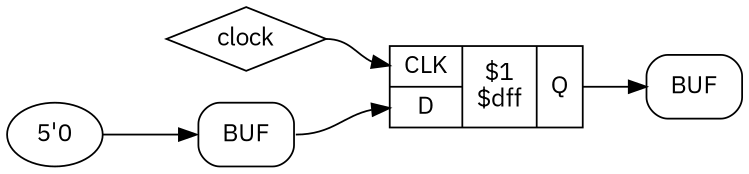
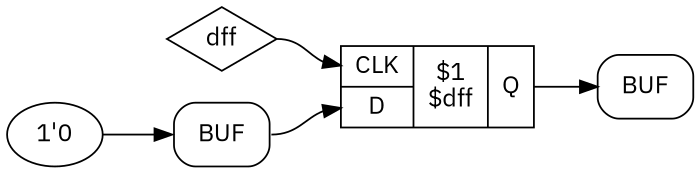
node "clock": label "clock" -> "dff"
node "5'0": label "5'0" -> "1'0"
